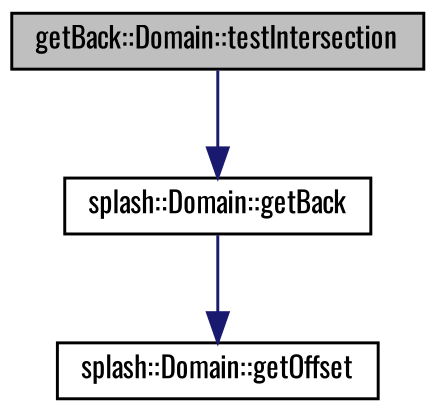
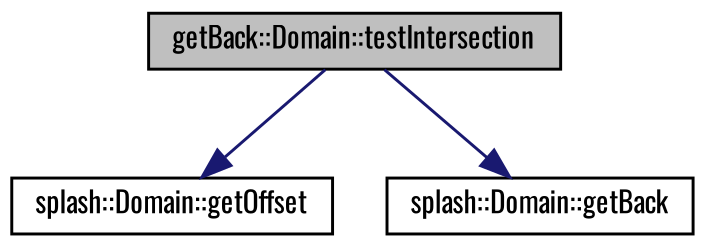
edge "splash::Domain::getBack" -> "splash::Domain::getOffset": now "getBack::Domain::testIntersection" -> "splash::Domain::getOffset"
